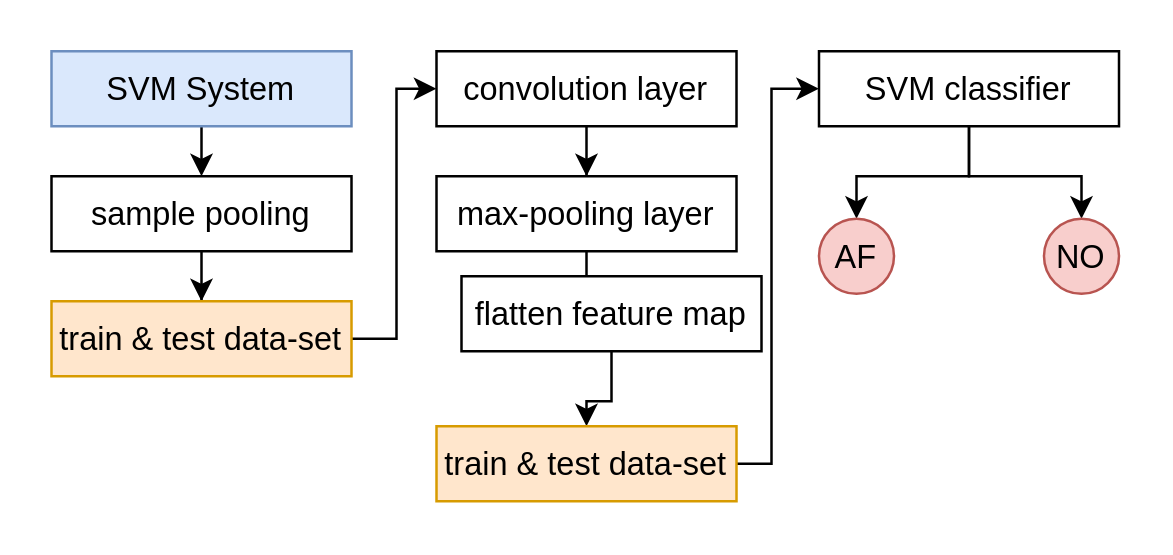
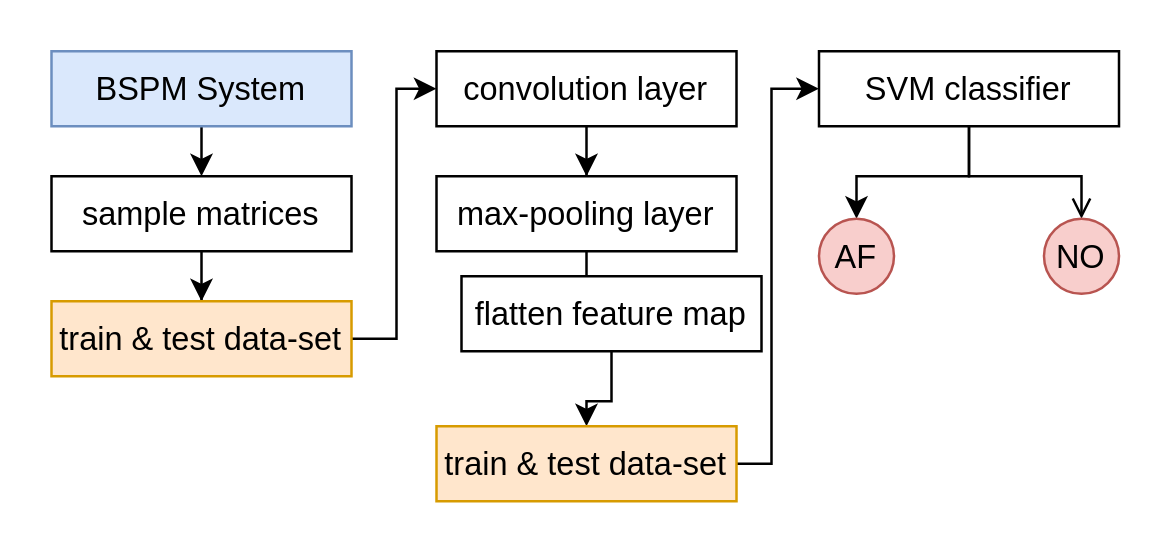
node "SVM System": label "SVM System" -> "BSPM System"
edge "SVM classifier" -> "NO": arrowhead classic -> open
node "sample pooling": label "sample pooling" -> "sample matrices"
